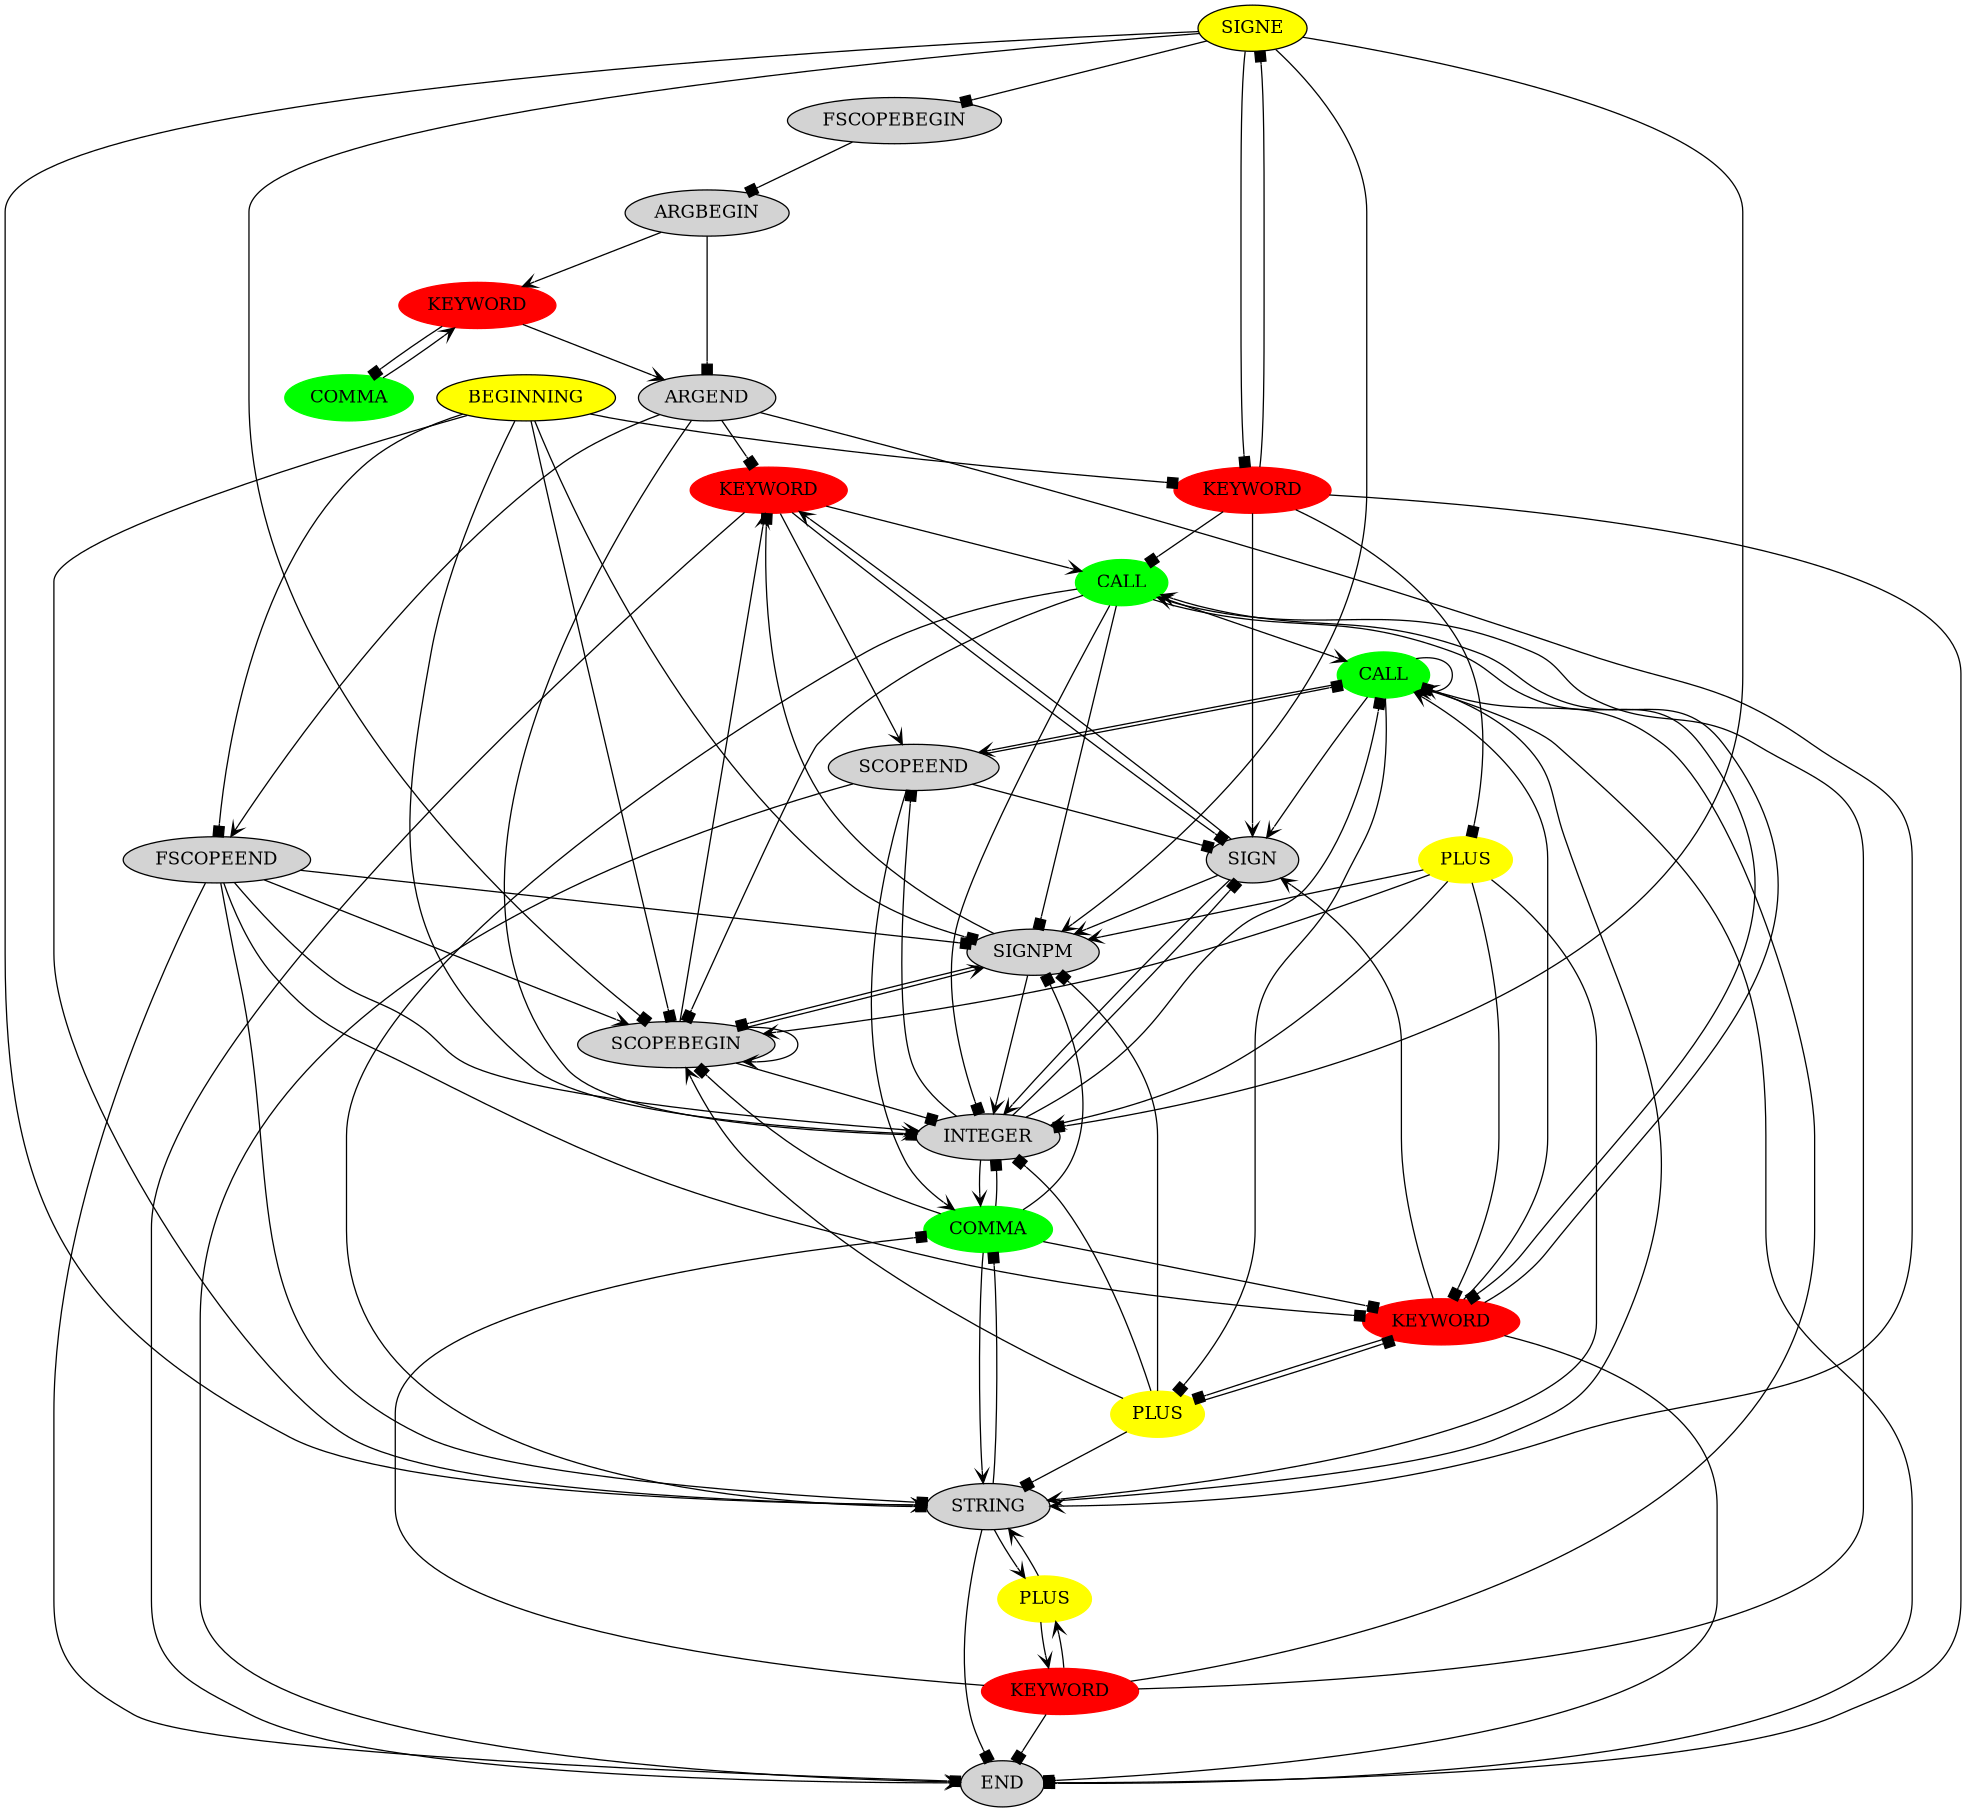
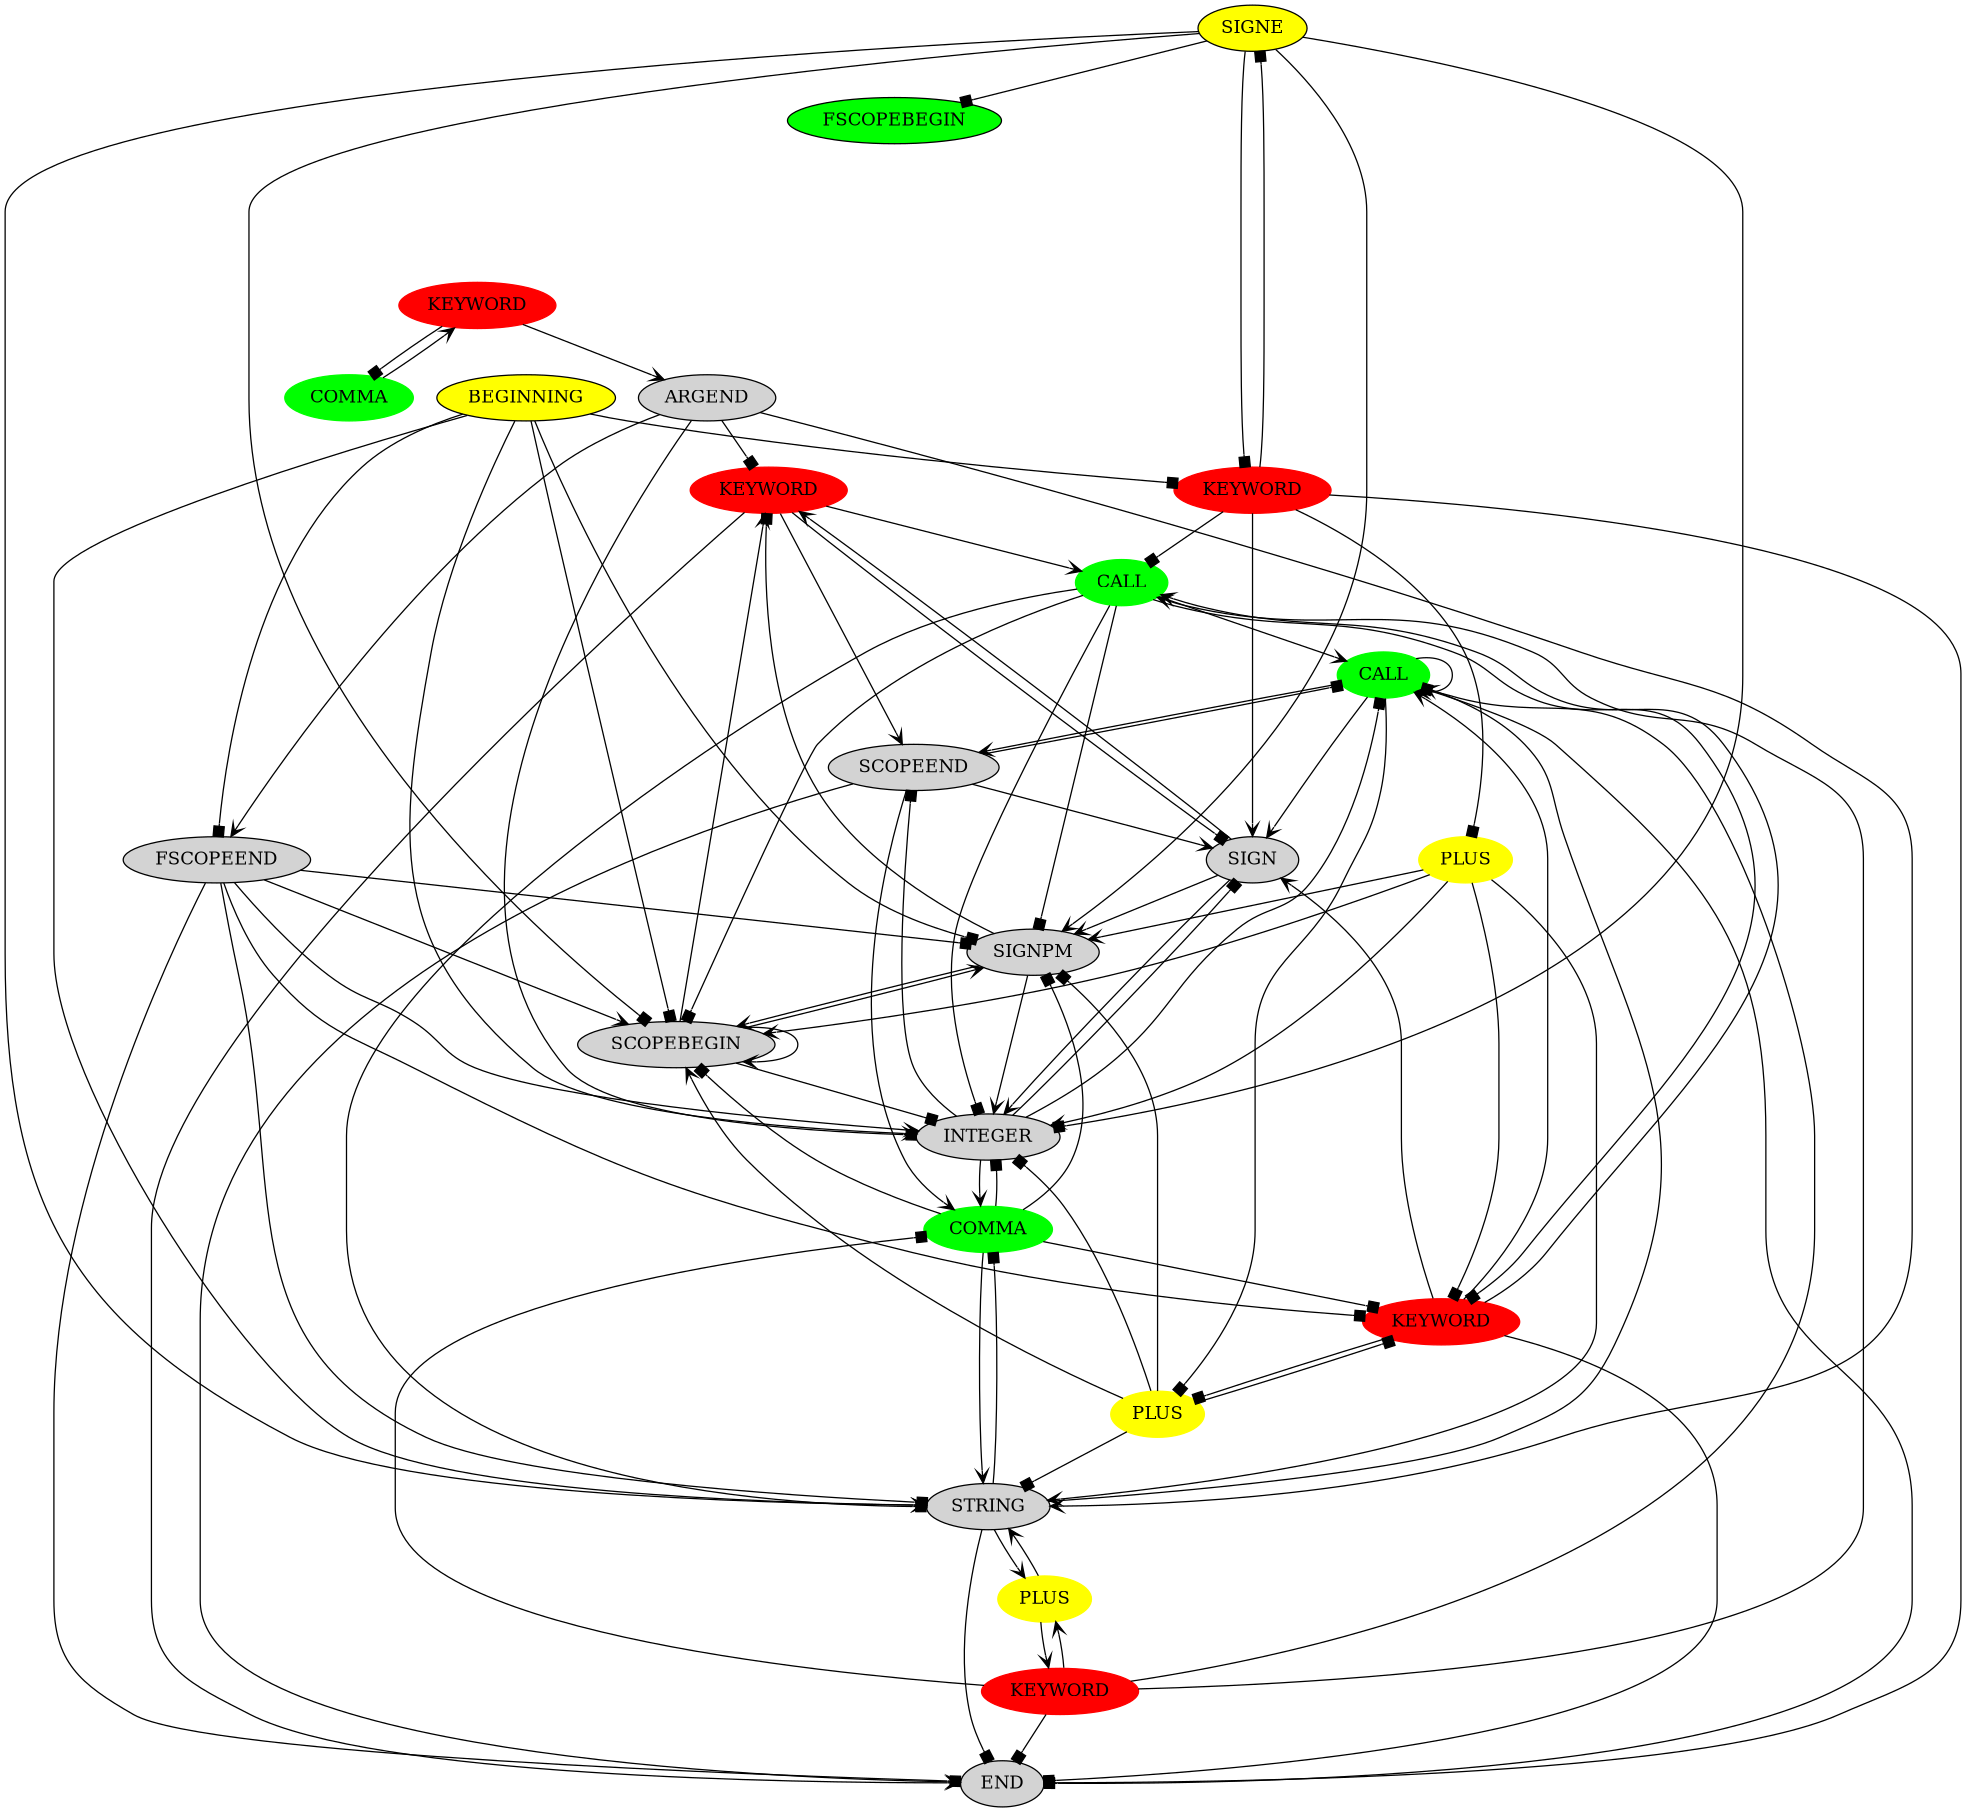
node "FSCOPEBEGIN": fillcolor lightgrey -> green
node "ARGBEGIN": removed
edge "SCOPEEND" -> "SIGN": arrowhead box -> vee
edge "SIGNPM" -> "SCOPEBEGIN": arrowhead box -> vee
